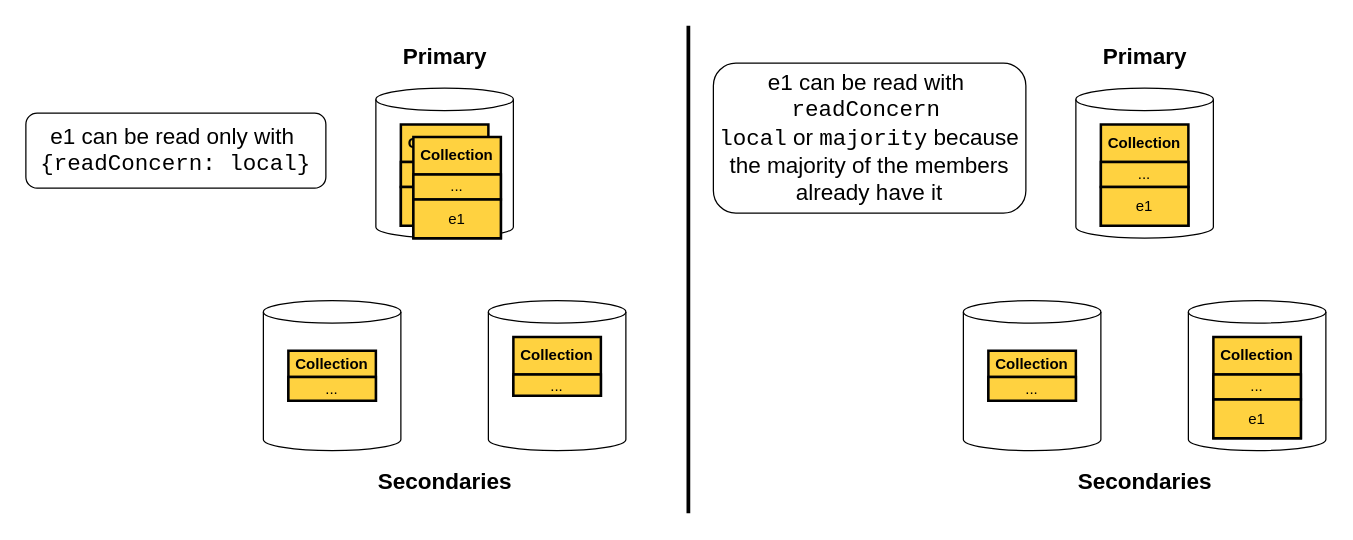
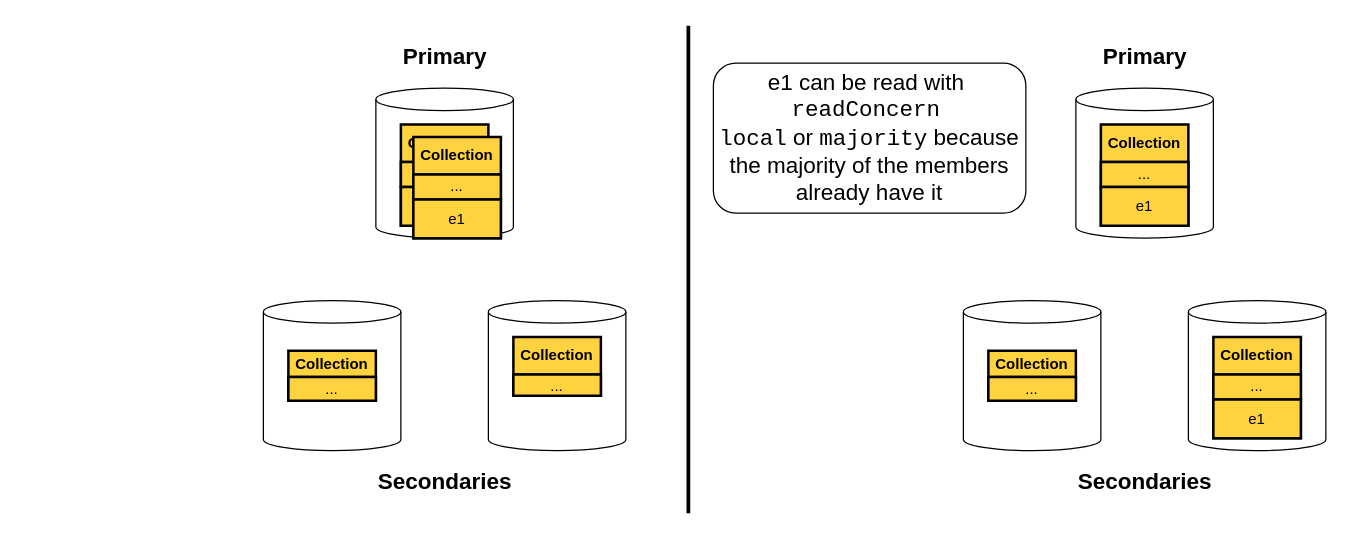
node "e1 can be read only with {readConcern: local}": removed
